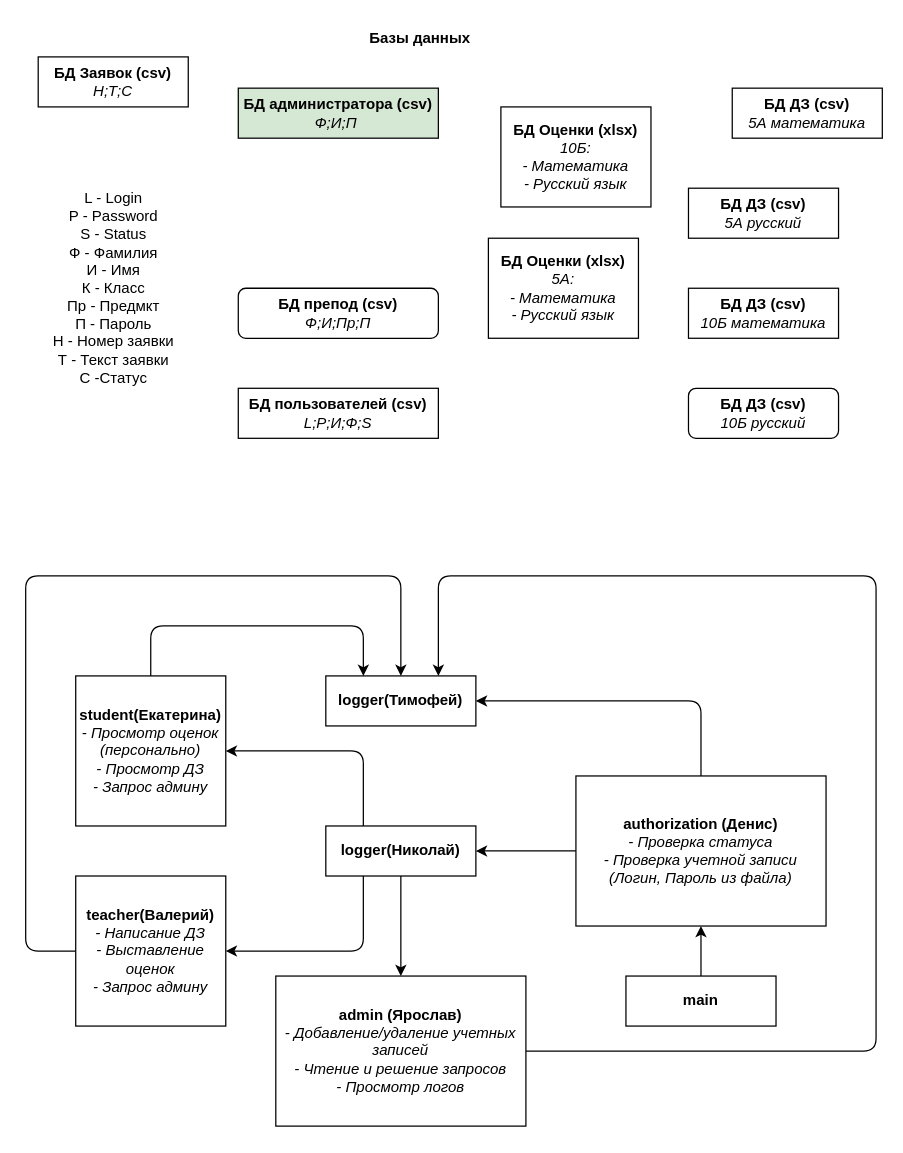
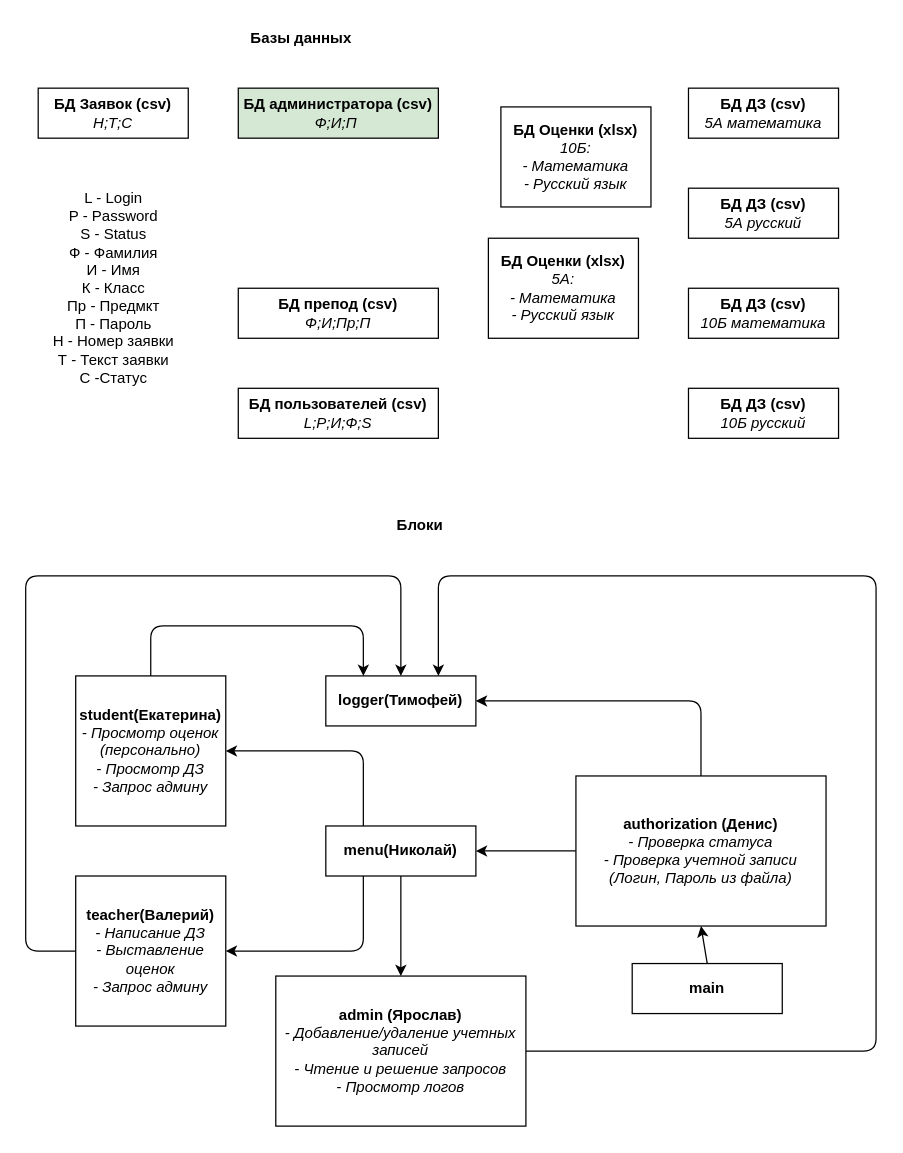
node "Базы данных": moved (419, 38) -> (301, 38)
node "БД Заявок (csv) Н;Т;С": moved (113, 82) -> (113, 113)
node "БД ДЗ (csv) 5А математика": moved (807, 113) -> (763, 113)
node "БД препод (csv) Ф;И;Пр;П": shape rounded rectangle -> rectangle
node "БД ДЗ (csv) 10Б русский": shape rounded rectangle -> rectangle
node "Блоки": added
node "logger(Николай)": label "logger(Николай)" -> "menu(Николай)"
node "main": moved (701, 1001) -> (707, 988)
